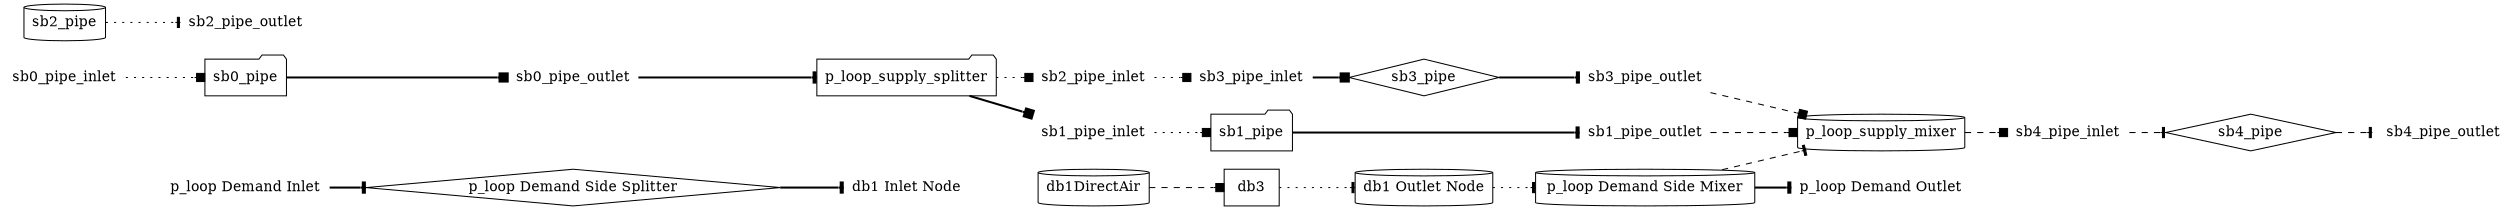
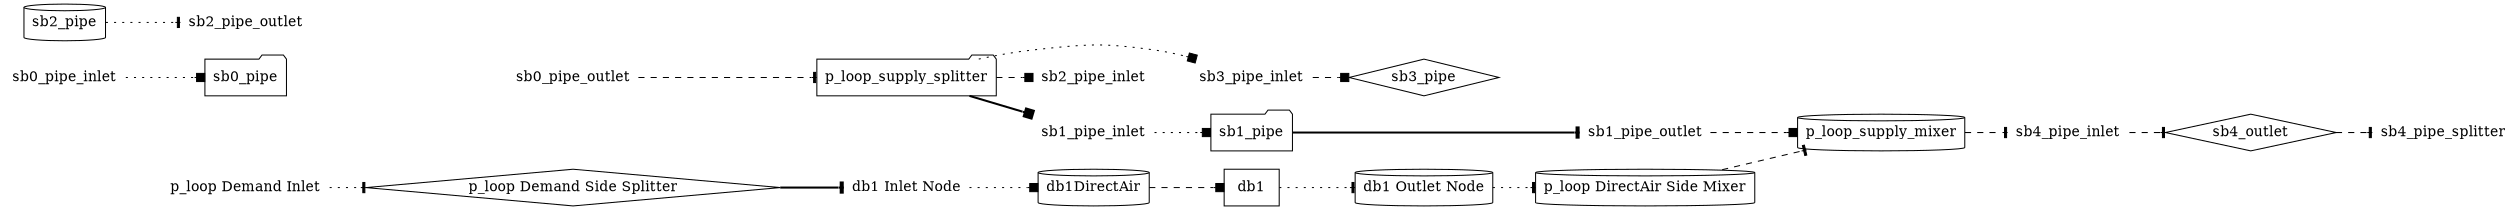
edge "sb0_pipe" -> "sb0_pipe_outlet": removed
edge "sb0_pipe_outlet" -> "p_loop_supply_splitter": style bold -> dashed
edge "p_loop_supply_splitter" -> "sb2_pipe_inlet": style dotted -> dashed
edge "sb2_pipe_inlet" -> "sb3_pipe_inlet": now "p_loop_supply_splitter" -> "sb3_pipe_inlet"
edge "sb3_pipe_inlet" -> "sb3_pipe": style bold -> dashed
node "sb3_pipe_outlet": removed
edge "p_loop_supply_mixer" -> "sb4_pipe_inlet": arrowhead box -> tee
node "sb4_pipe": label "sb4_pipe" -> "sb4_outlet"
node "sb4_pipe_outlet": label "sb4_pipe_outlet" -> "sb4_pipe_splitter"
edge "p_loop Demand Inlet" -> "p_loop Demand Side Splitter": style bold -> dotted
edge "db1 Inlet Node" -> "db1DirectAir": added
node "db3": label "db3" -> "db1"
node "p_loop Demand Side Mixer": label "p_loop Demand Side Mixer" -> "p_loop DirectAir Side Mixer"
node "p_loop Demand Outlet": removed
